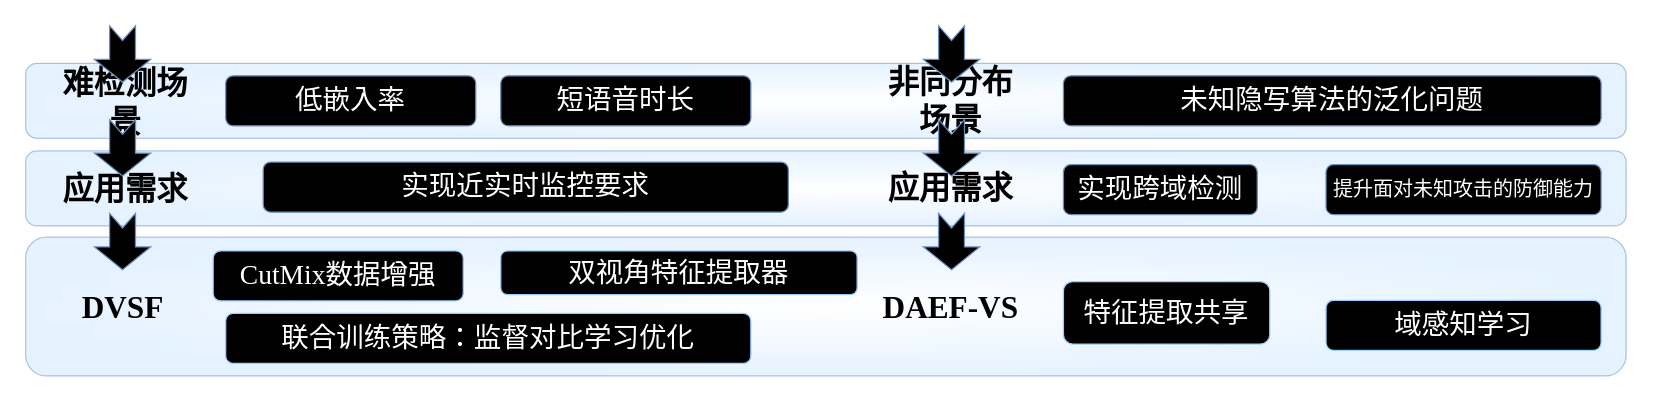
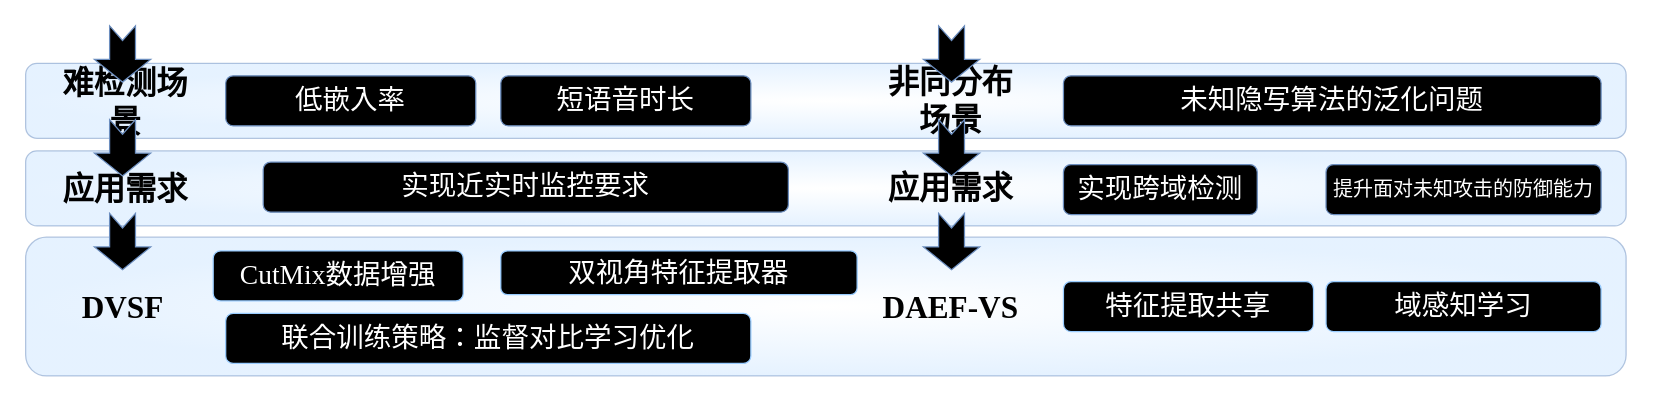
node "特征提取共享": size 206x63 -> 250x50
node "域感知学习": moved (1463, 325) -> (1463, 306)
